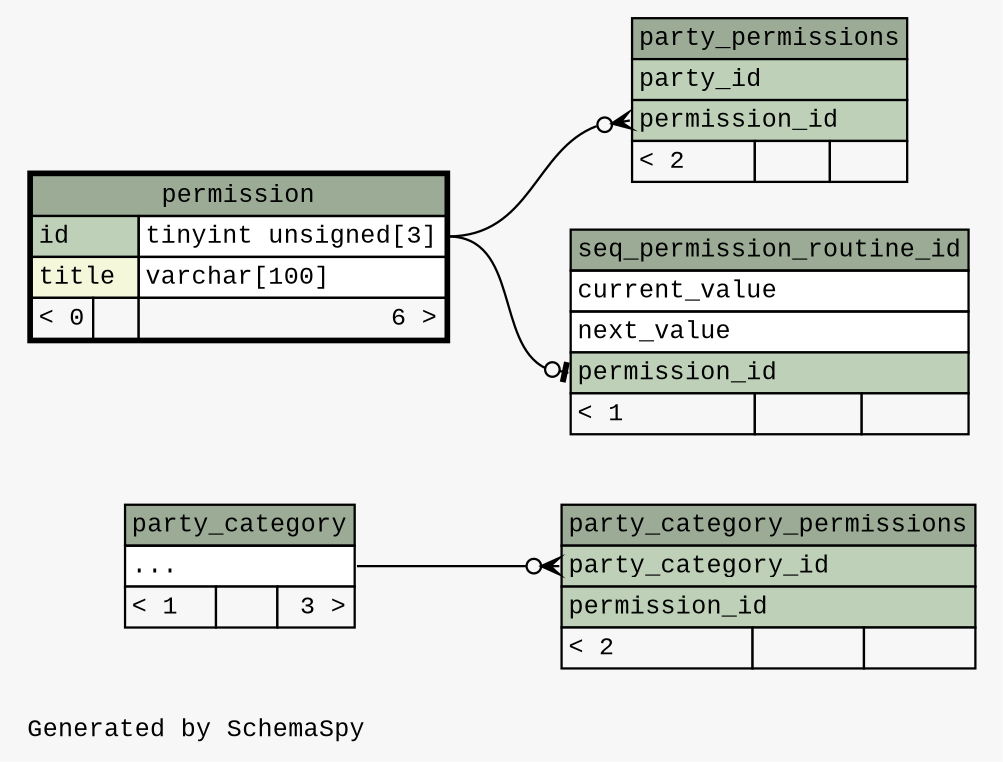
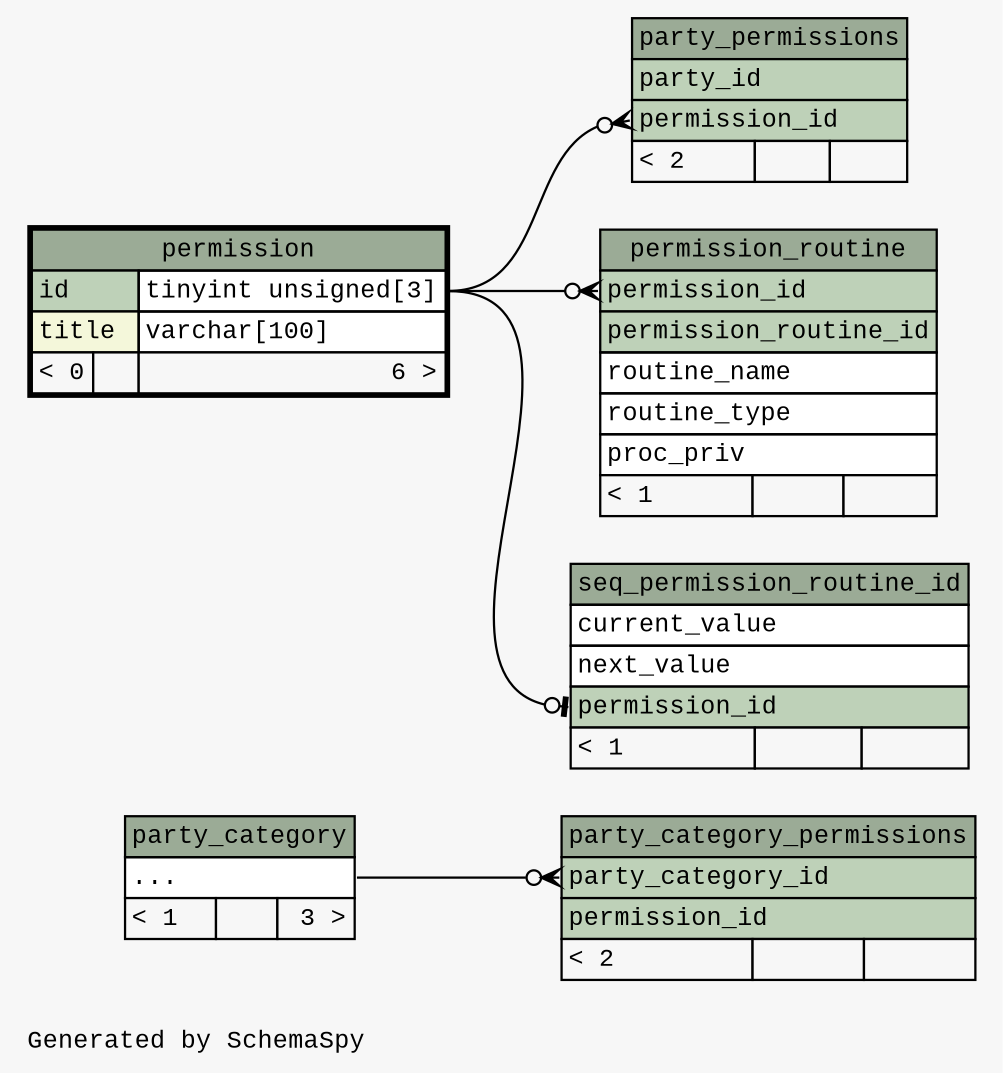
node "permission_routine": added
